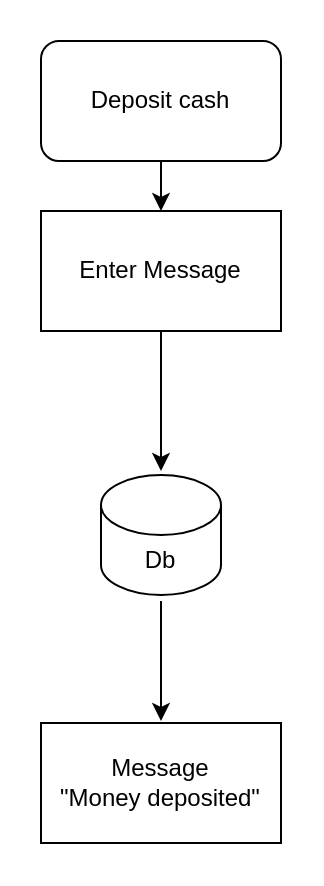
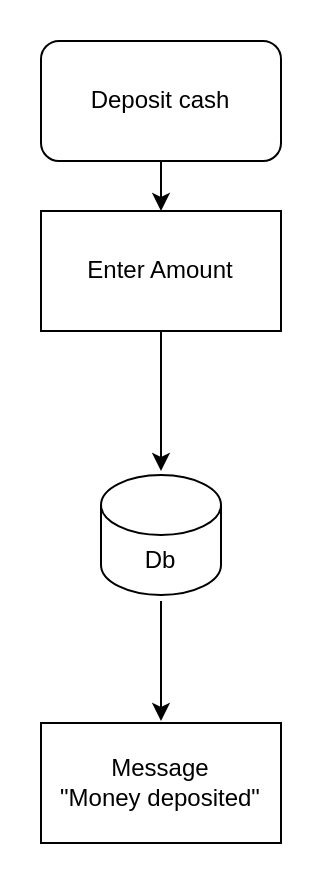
node "Enter Message": label "Enter Message" -> "Enter Amount"
